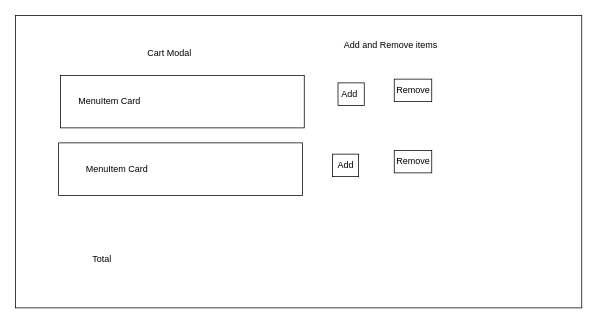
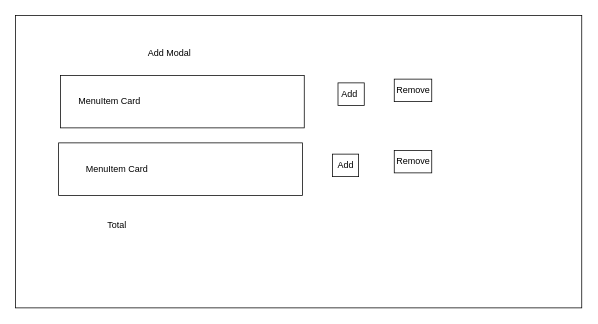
node "Add and Remove items": removed
node "Cart Modal": label "Cart Modal" -> "Add Modal"
node "Total": moved (102, 259) -> (117, 225)
